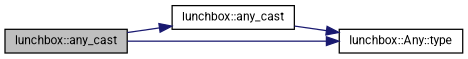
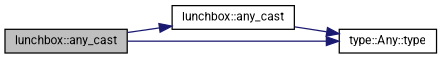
node "lunchbox::Any::type": label "lunchbox::Any::type" -> "type::Any::type"
